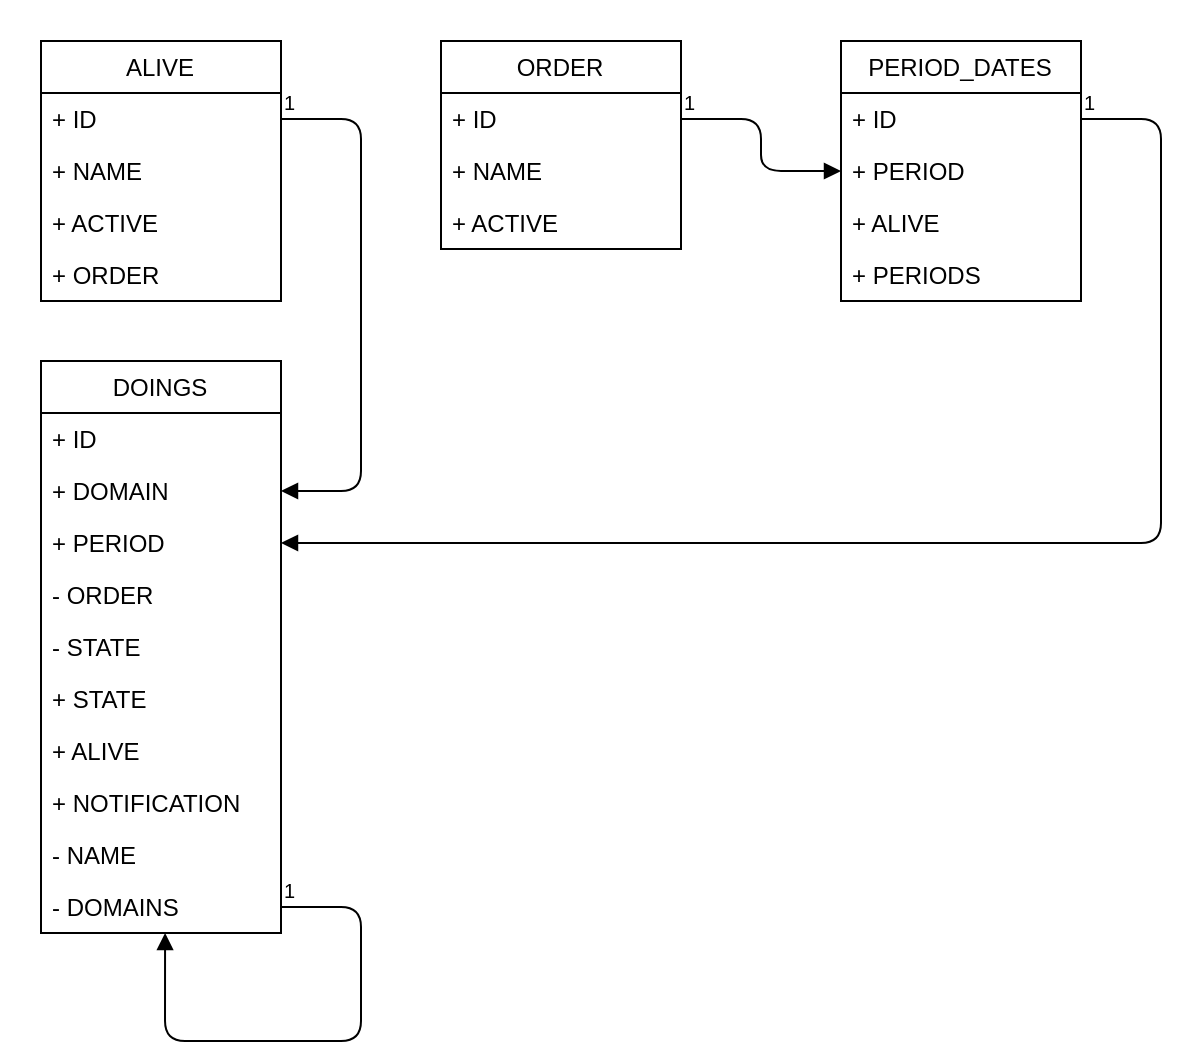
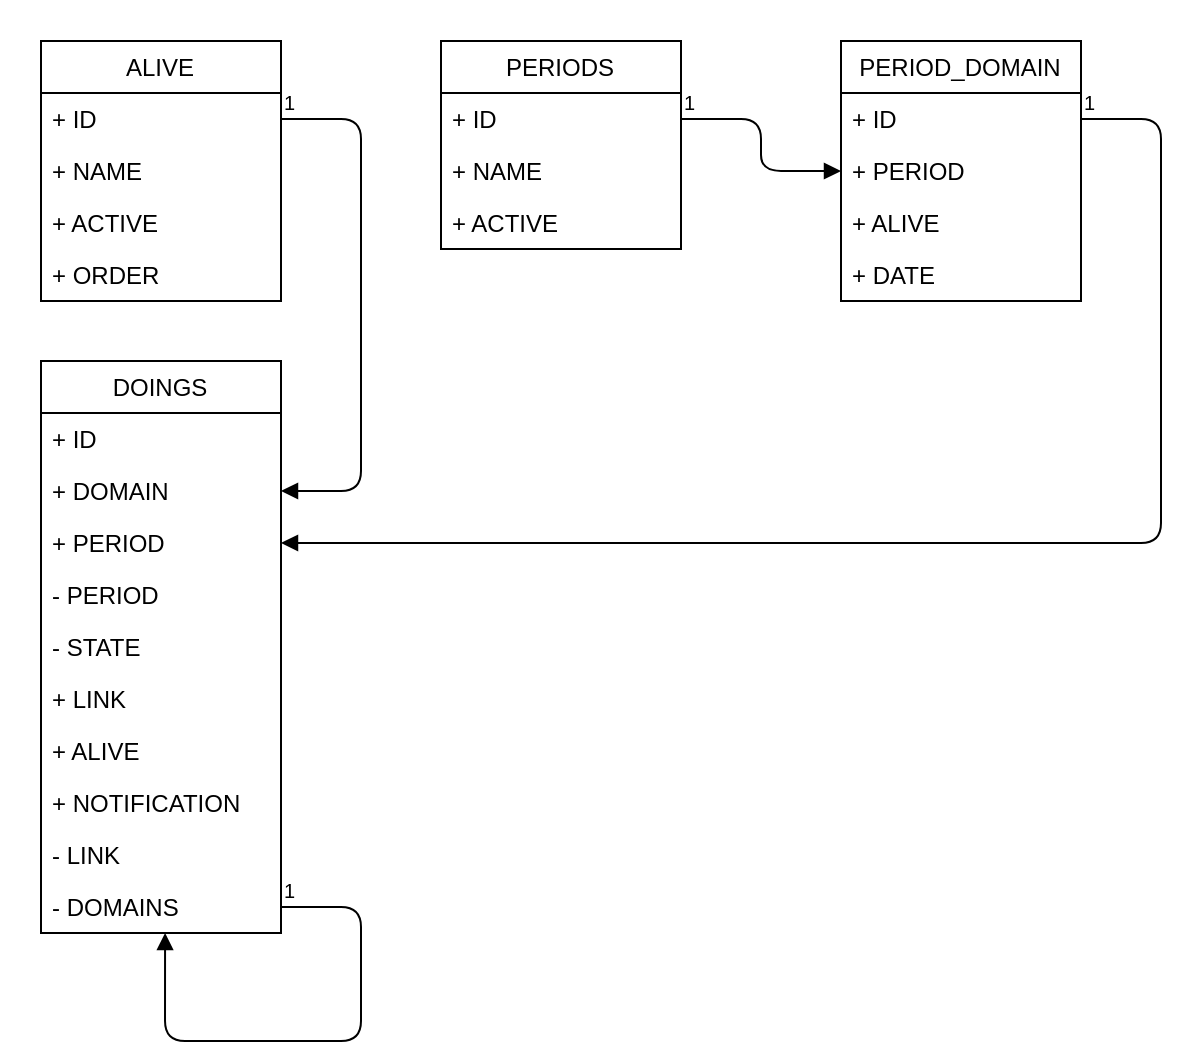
node "ORDER": label "ORDER" -> "PERIODS"
node "PERIOD_DATES": label "PERIOD_DATES" -> "PERIOD_DOMAIN"
node "+ PERIODS": label "+ PERIODS" -> "+ DATE"
node "- ORDER": label "- ORDER" -> "- PERIOD"
node "+ STATE": label "+ STATE" -> "+ LINK"
node "- NAME": label "- NAME" -> "- LINK"
